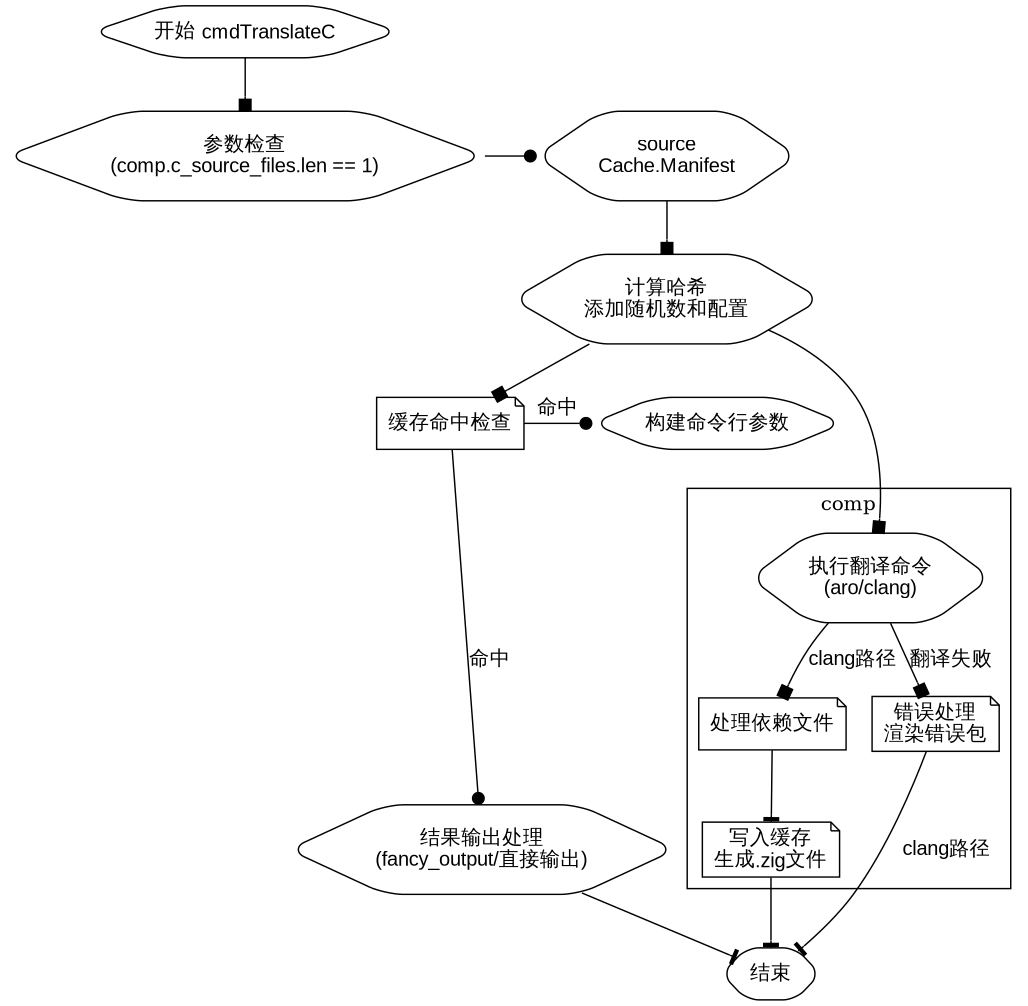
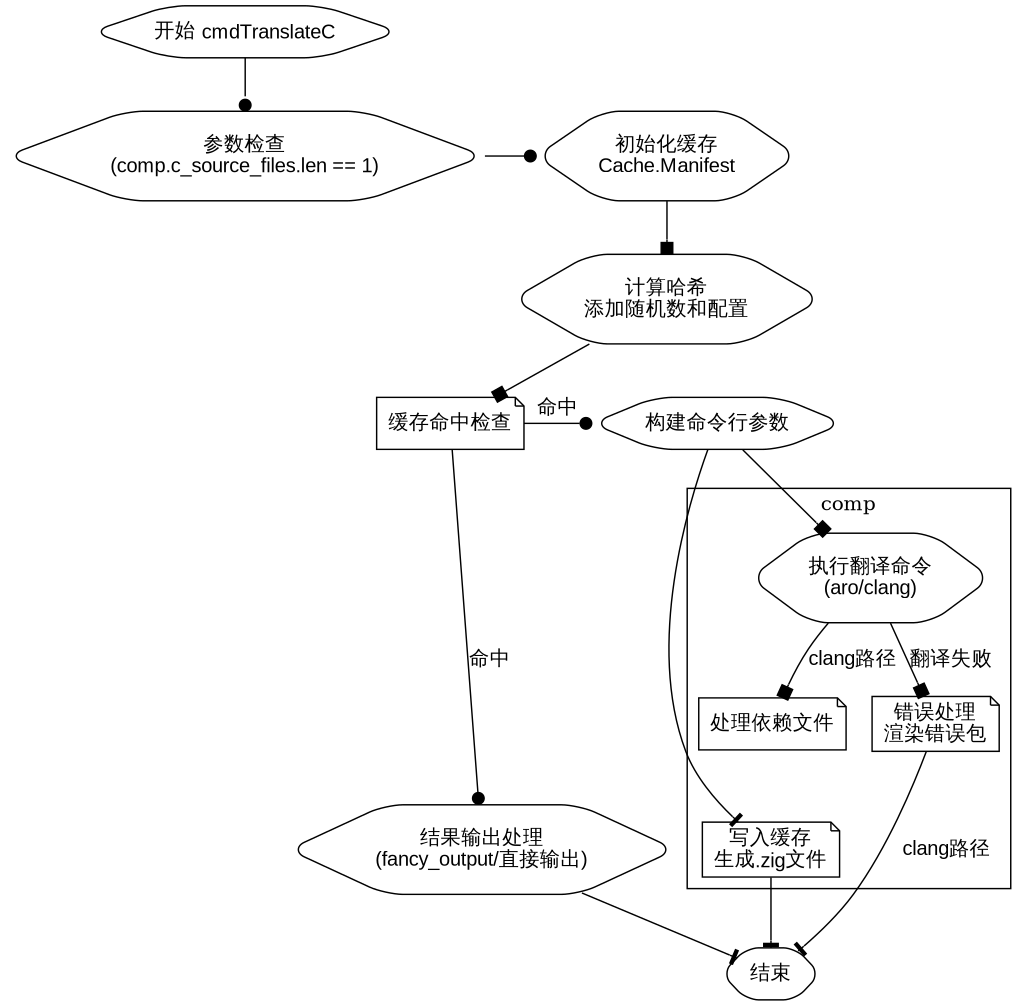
edge "开始 cmdTranslateC" -> "参数检查 (comp.c_source_files.len == 1)": arrowhead box -> dot
node "source Cache.Manifest": label "source Cache.Manifest" -> "初始化缓存 Cache.Manifest"
edge "计算哈希 添加随机数和配置" -> "执行翻译命令 (aro/clang)": now "构建命令行参数" -> "执行翻译命令 (aro/clang)"
edge "处理依赖文件" -> "写入缓存 生成.zig文件": now "构建命令行参数" -> "写入缓存 生成.zig文件"
